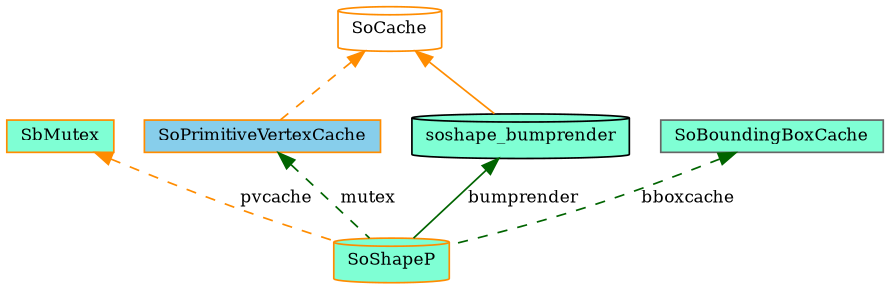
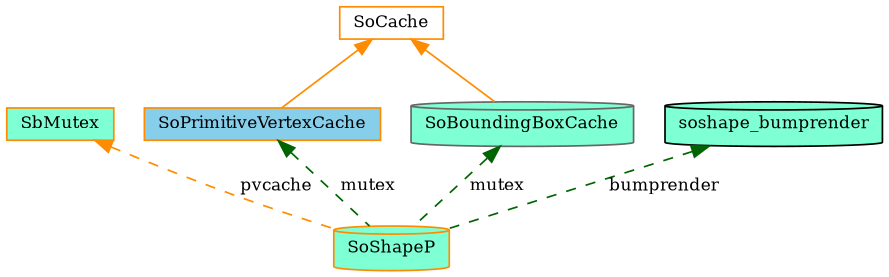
node "SoCache": shape cylinder -> box
edge "soshape_bumprender" -> "SoCache": now "SoBoundingBoxCache" -> "SoCache"
edge "SoPrimitiveVertexCache" -> "SoCache": style dashed -> solid
node "SoBoundingBoxCache": shape box -> cylinder
edge "SoShapeP" -> "SoBoundingBoxCache": label " bboxcache" -> " mutex"
edge "SoShapeP" -> "soshape_bumprender": style solid -> dashed
